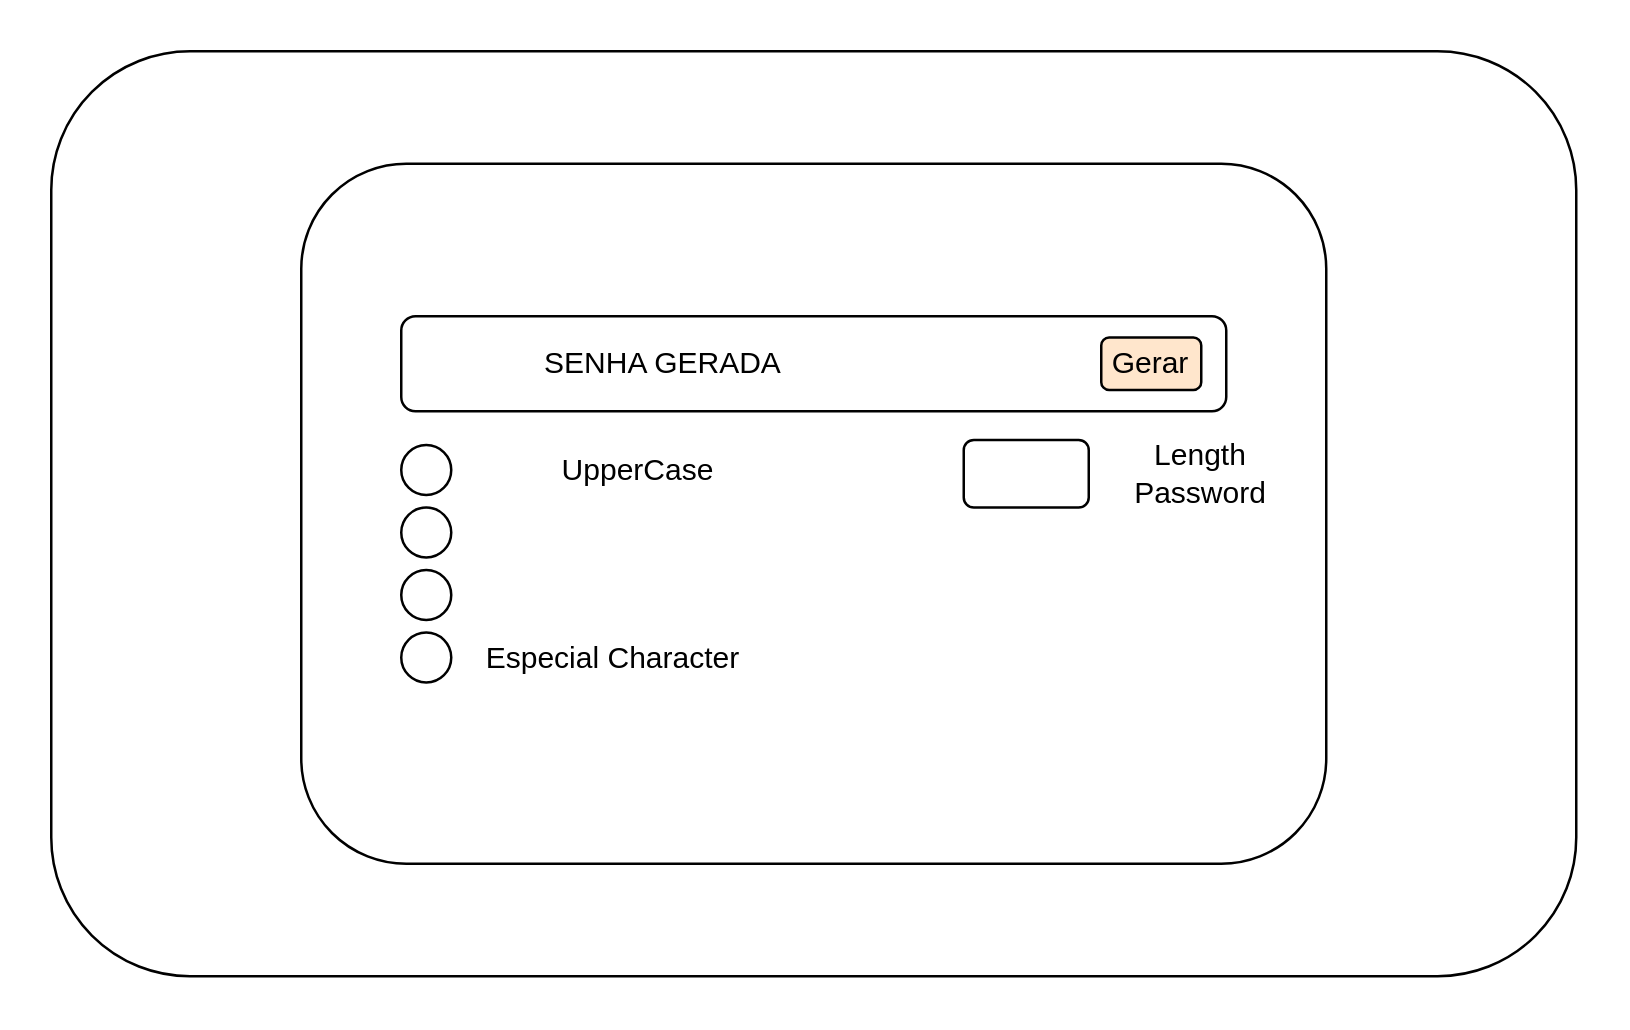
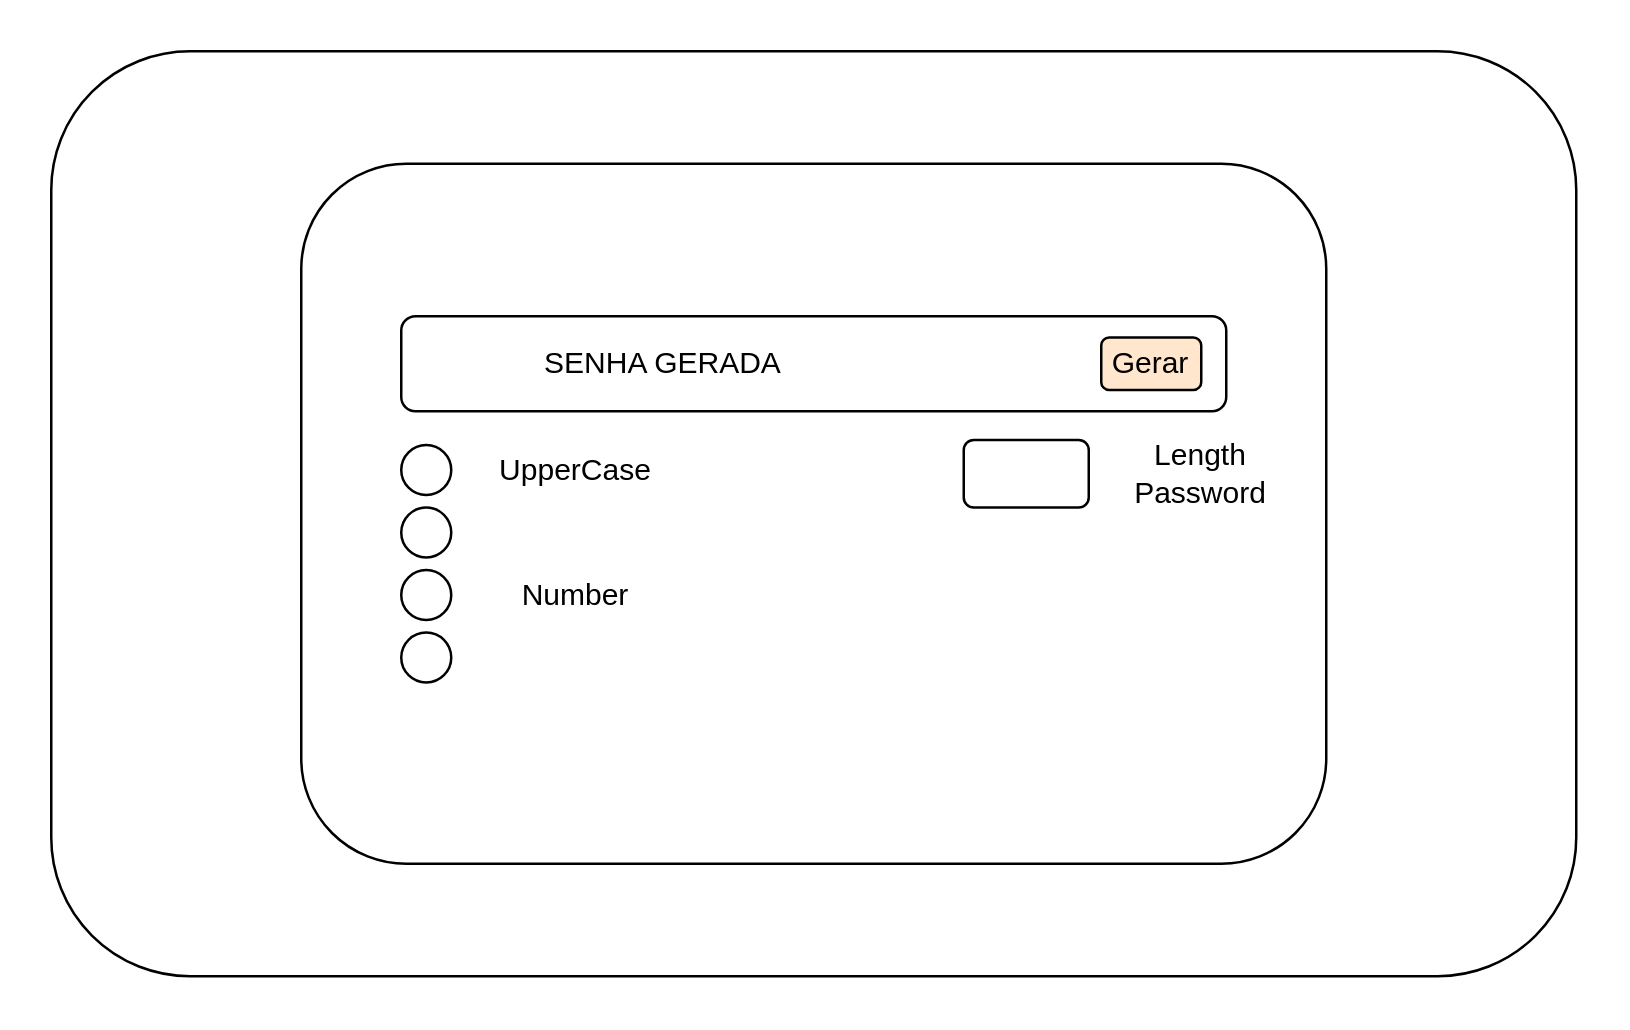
node "UpperCase": moved (639, 470) -> (576, 470)
node "Number": added
node "Especial Character": removed
